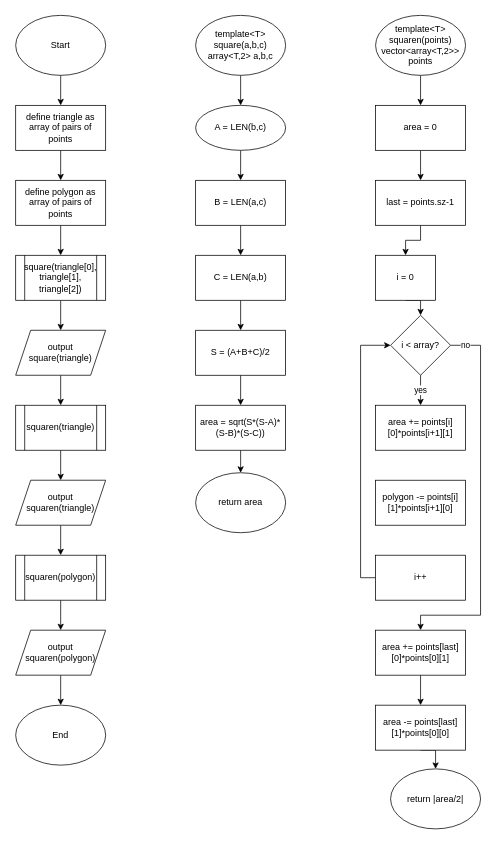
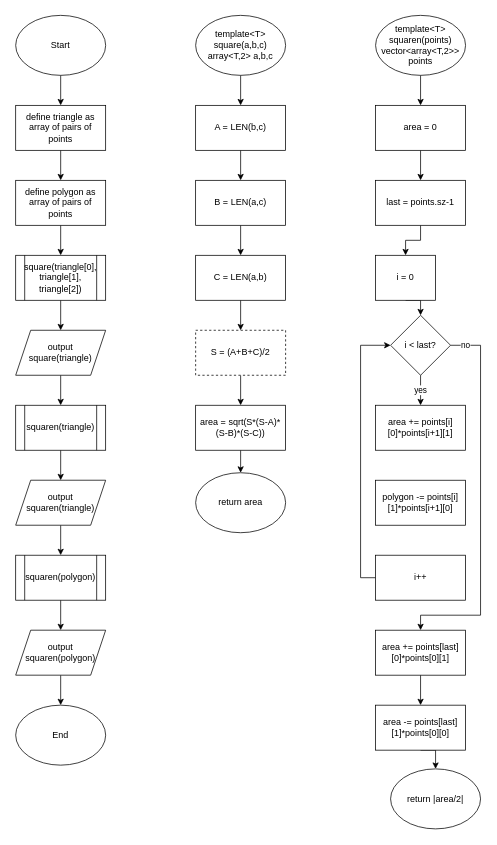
node "A = LEN(b,c)": shape ellipse -> rectangle
node "i < array?": label "i < array?" -> "i < last?"
node "S = (A+B+C)/2": style solid -> dashed
